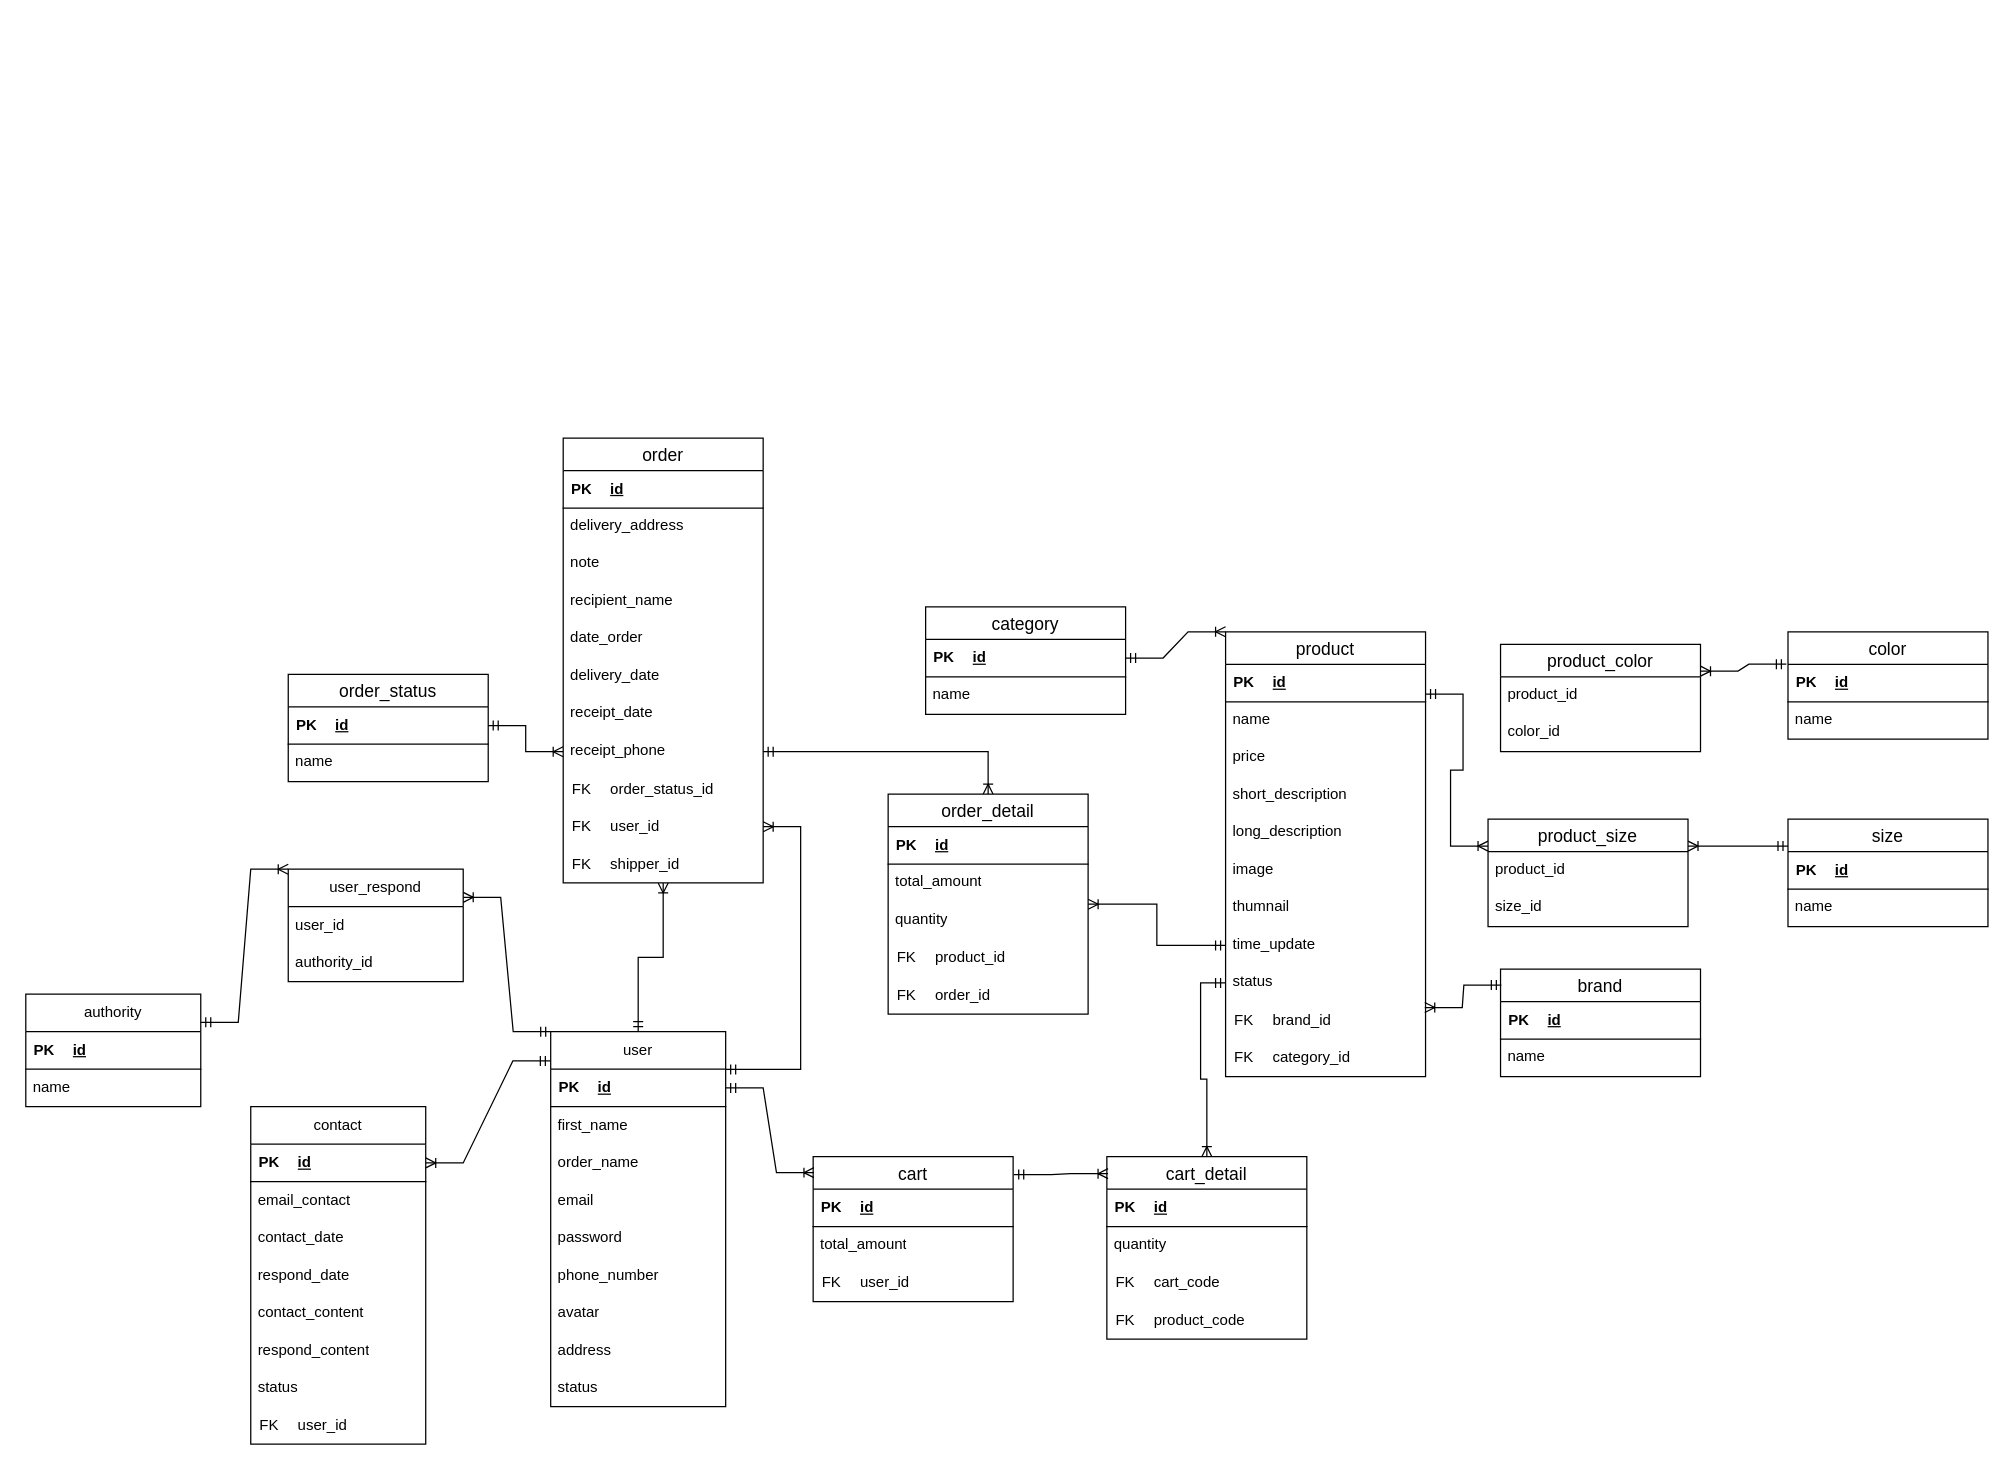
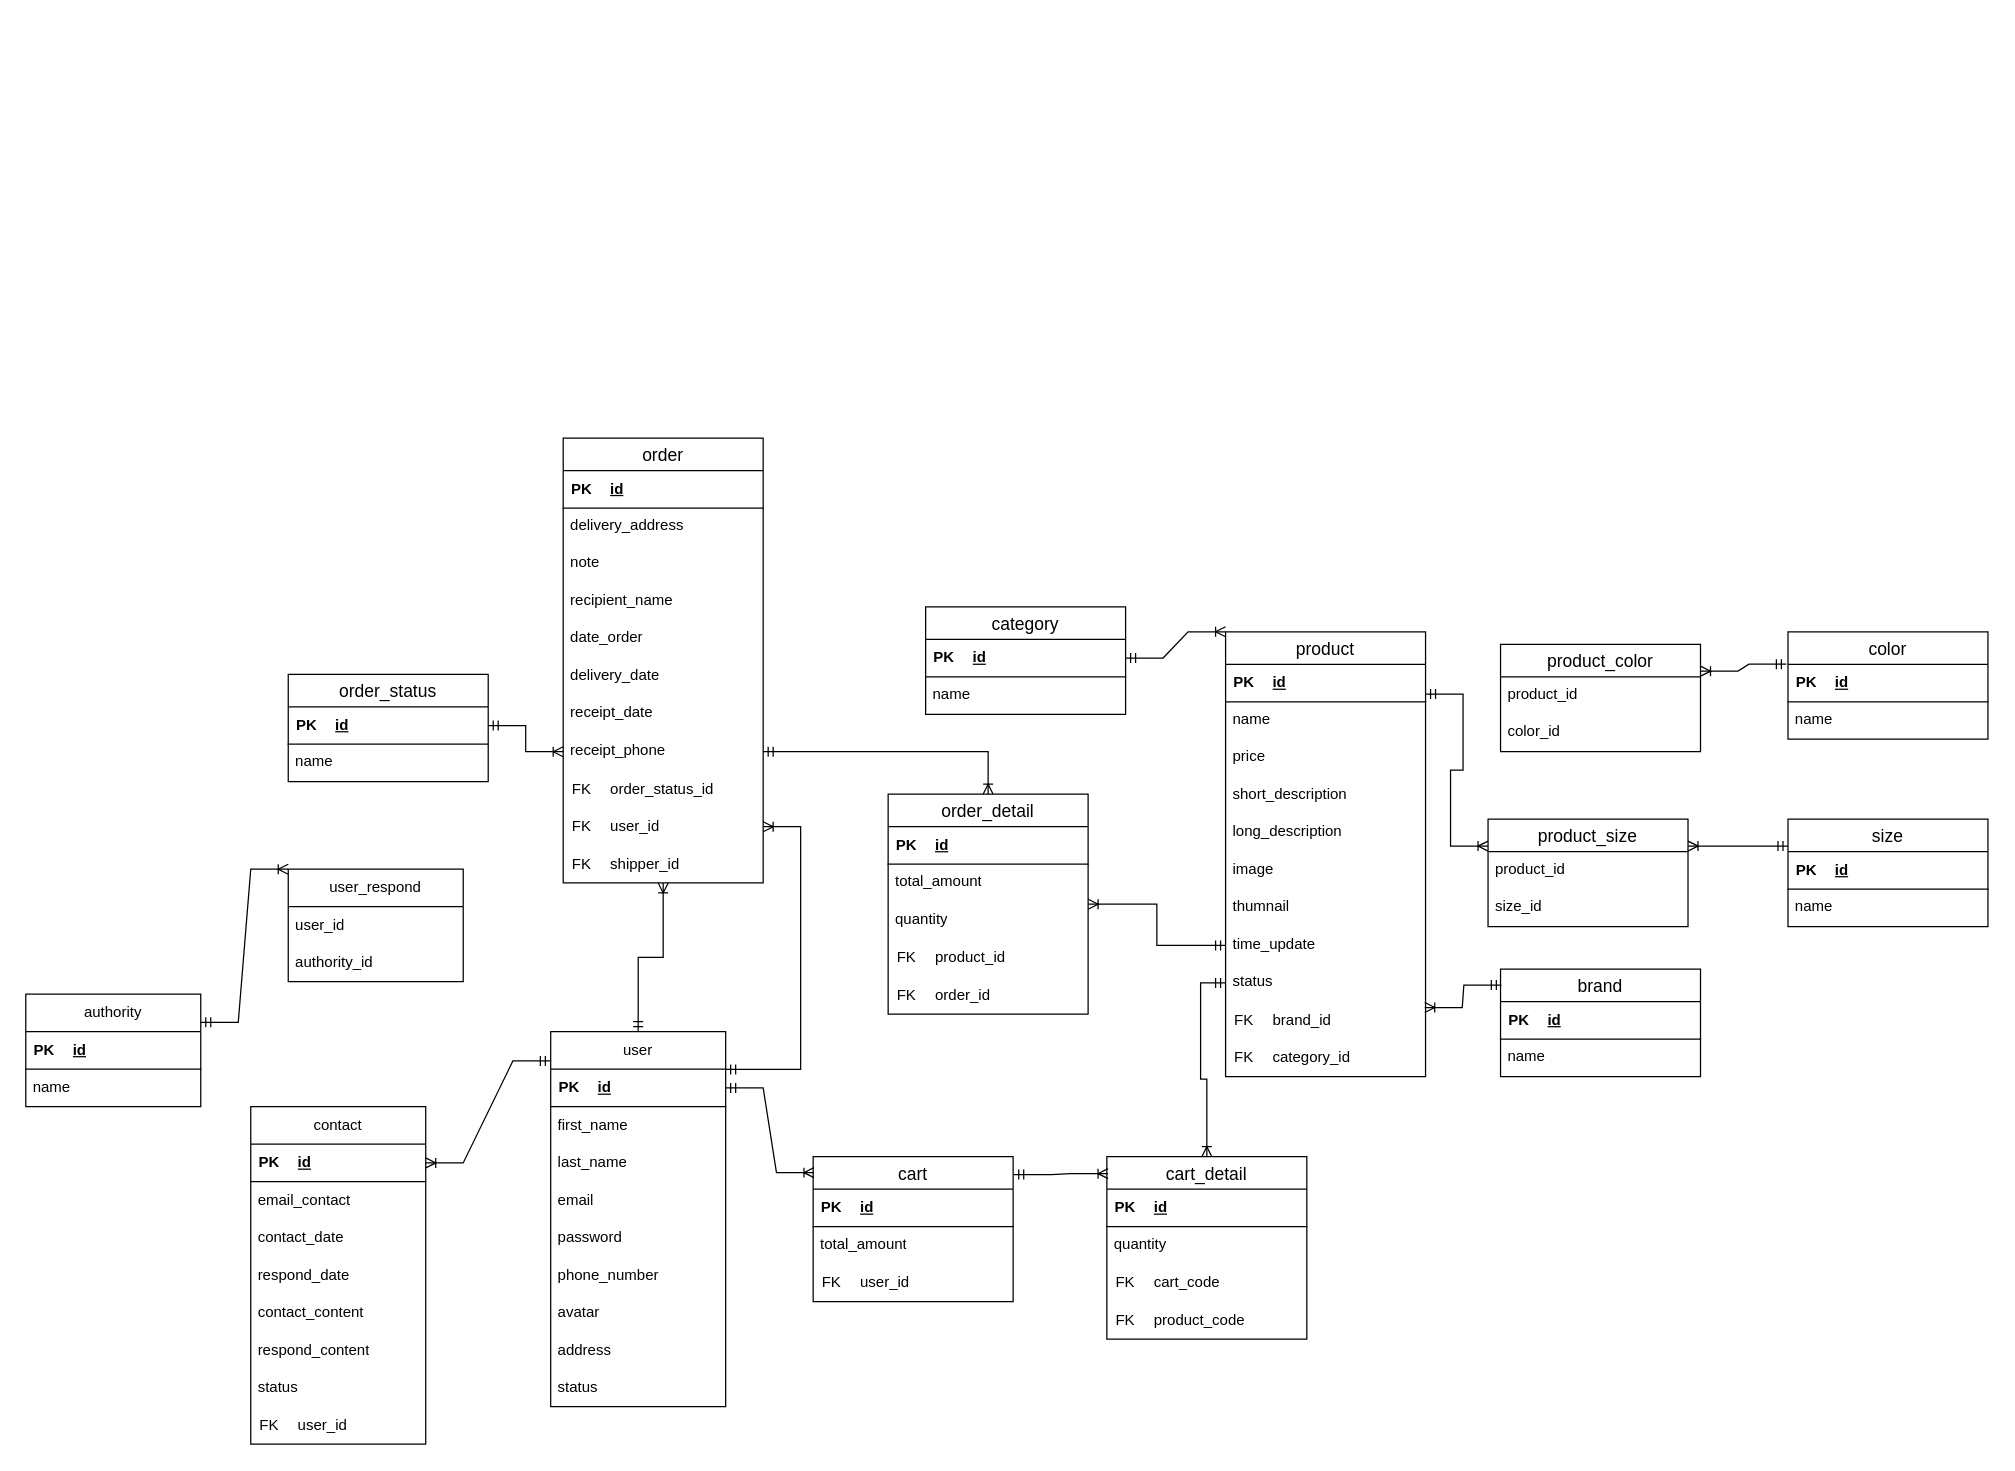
edge "user_respond" -- "user": removed
node "order_name": label "order_name" -> "last_name"
